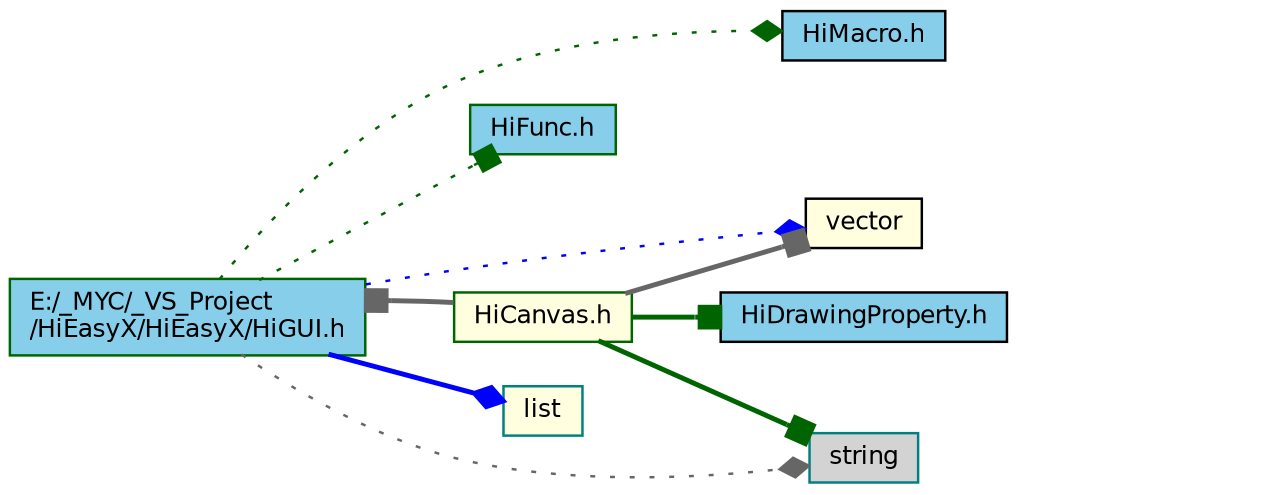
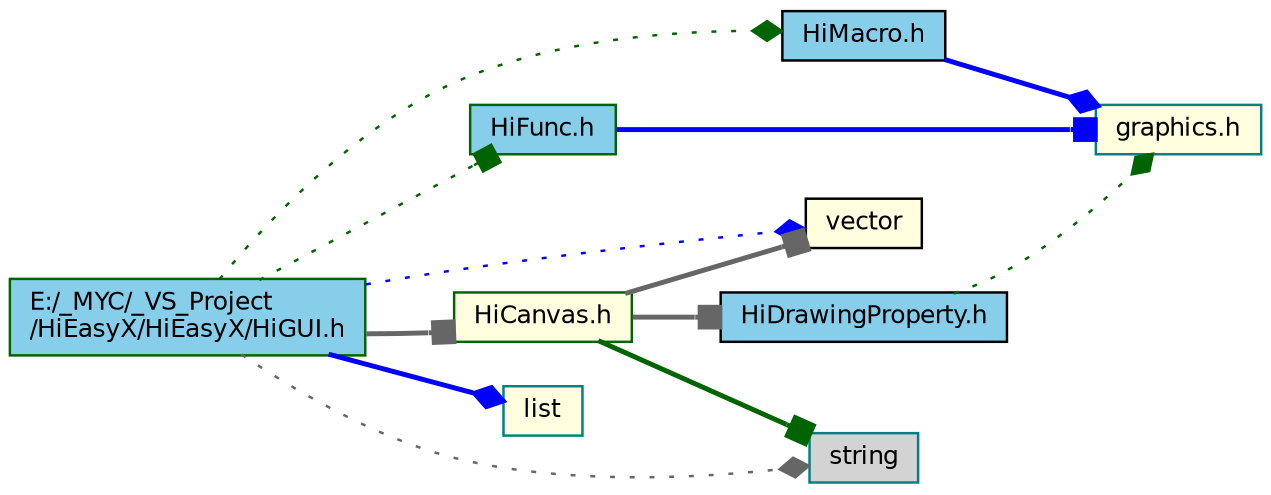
node "graphics.h": added
edge "HiCanvas.h" -> "E:/_MYC/_VS_Project /HiEasyX/HiEasyX/HiGUI.h": reversed
edge "HiCanvas.h" -> "HiDrawingProperty.h": color darkgreen -> gray40
